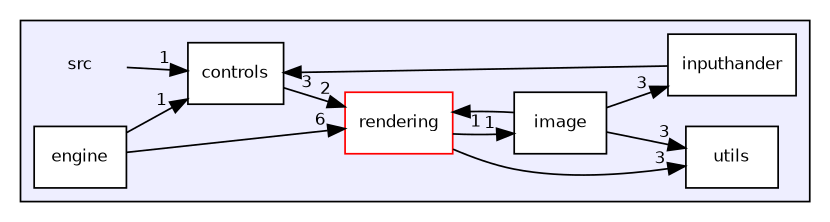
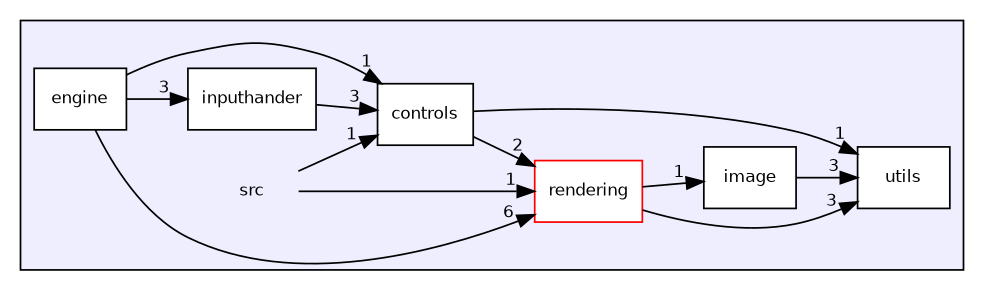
edge "image" -> "inputhander": now "engine" -> "inputhander"
edge "image" -> "rendering": now "src" -> "rendering"
edge "controls" -> "utils": added
